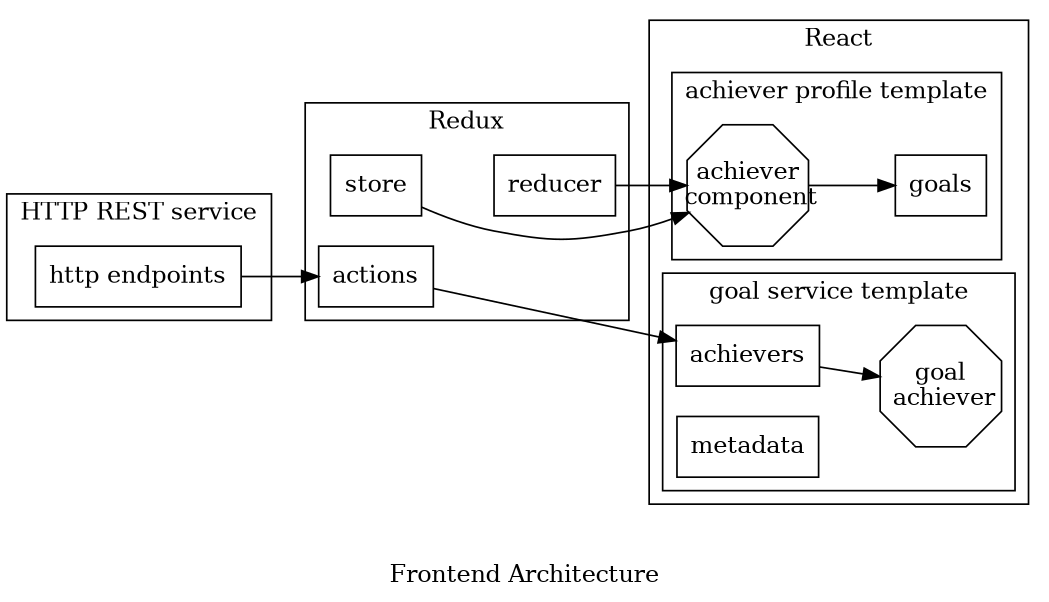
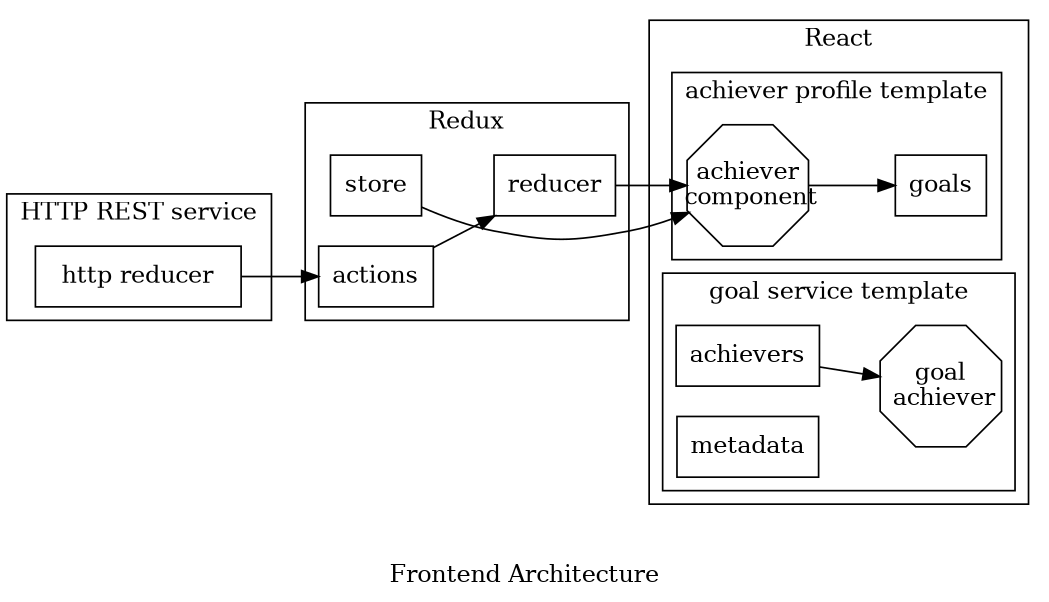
node "http endpoints": label "http endpoints" -> "http reducer"
edge "actions" -> "achievers": now "actions" -> "reducer"
